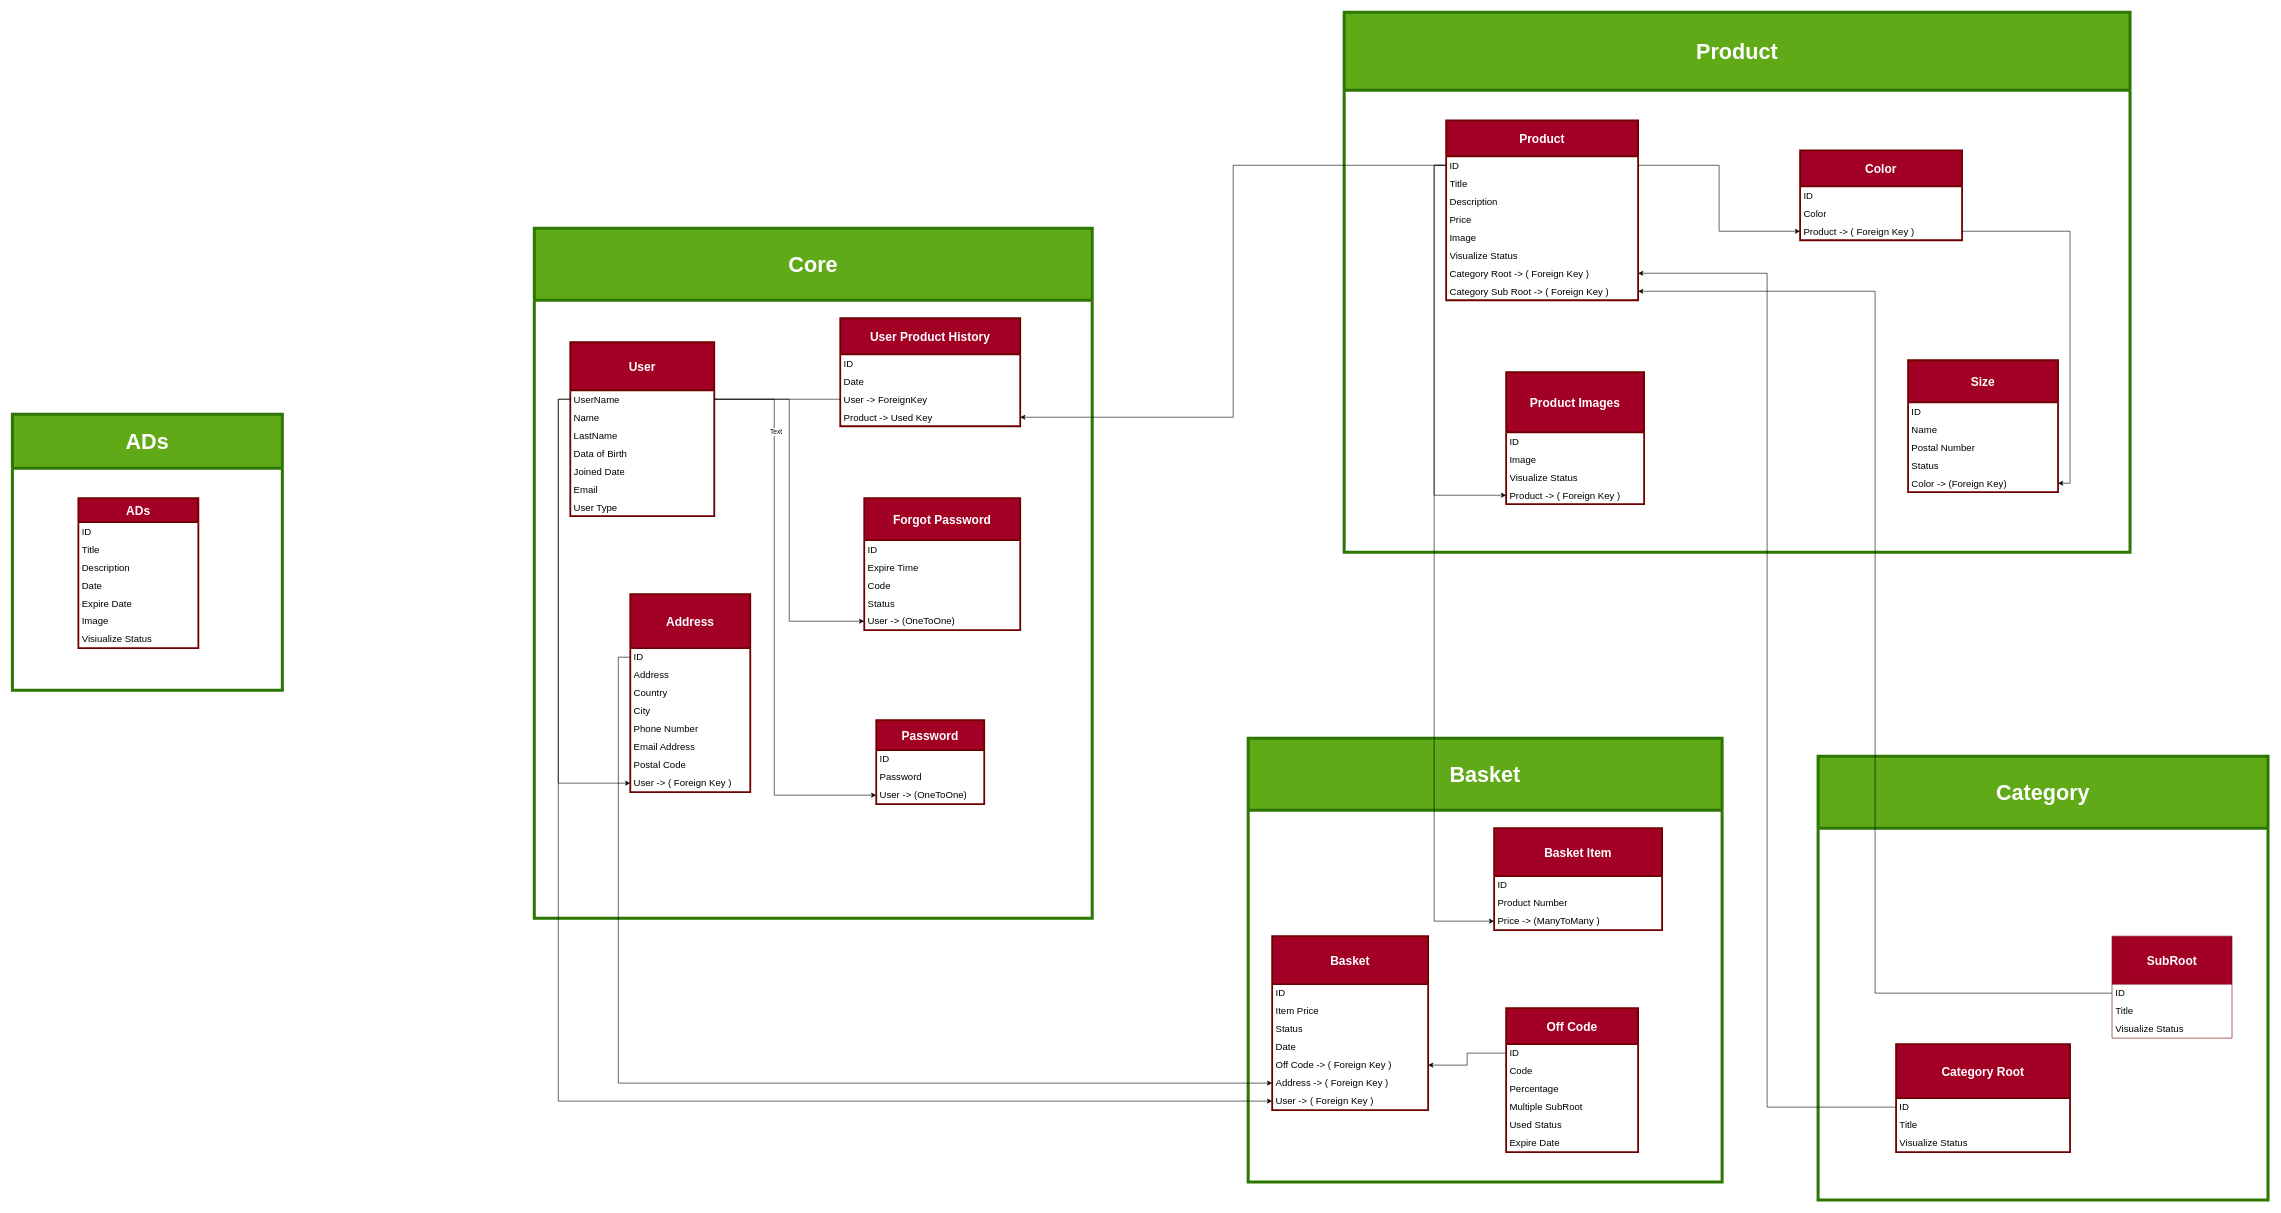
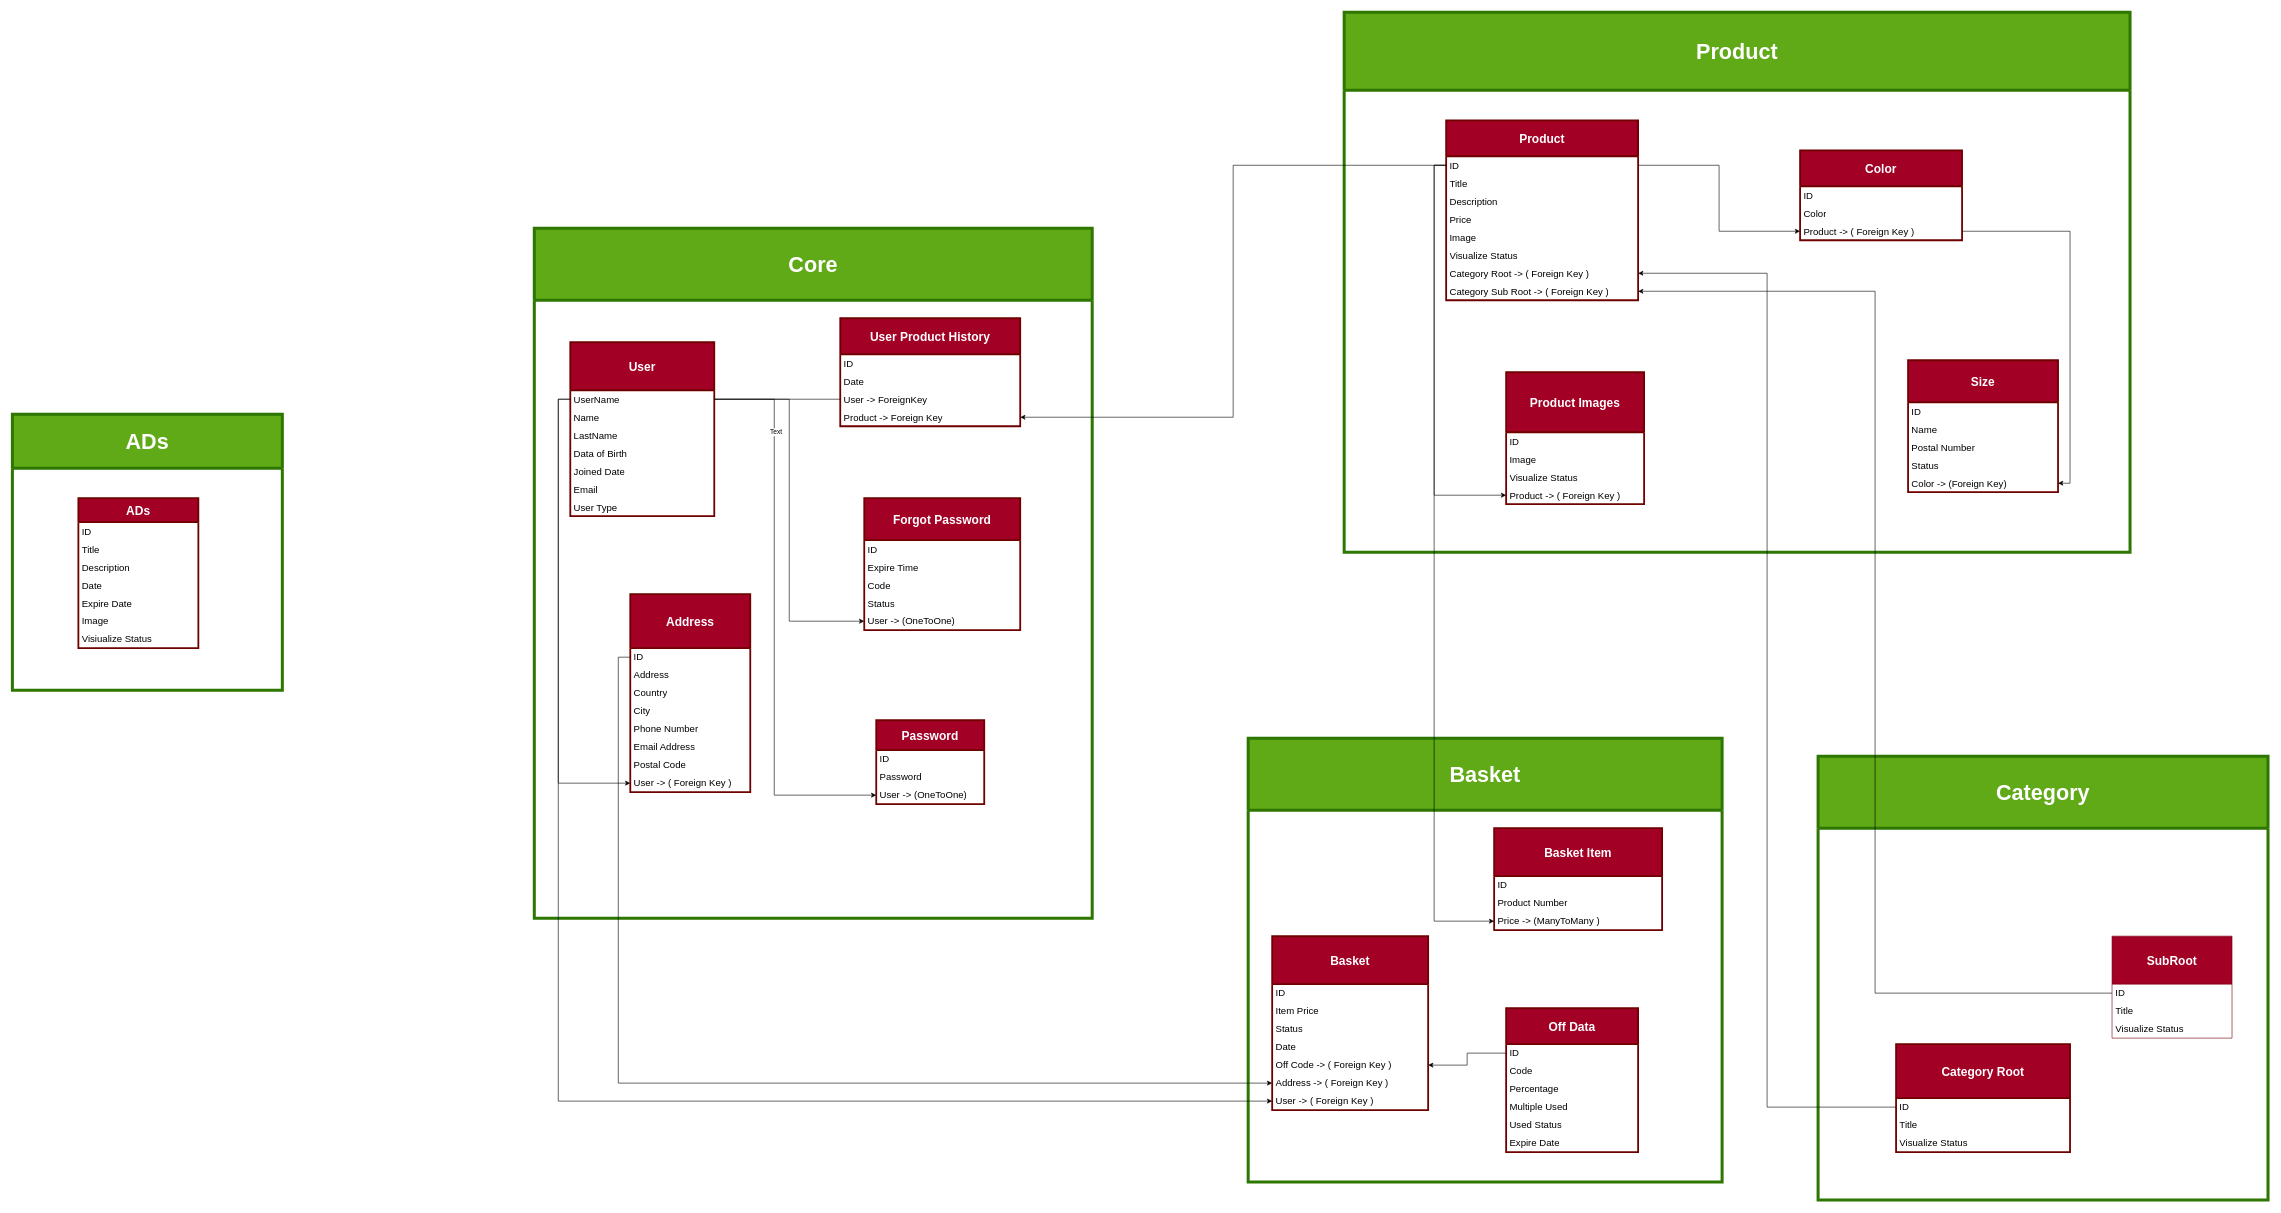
node "Product -> Used Key": label "Product -> Used Key" -> "Product -> Foreign Key"
node "Off Code": label "Off Code" -> "Off Data"
node "Multiple SubRoot": label "Multiple SubRoot" -> "Multiple Used"
